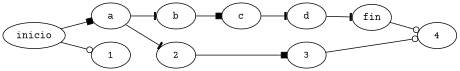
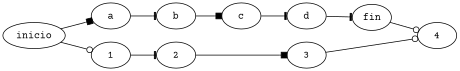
edge "a" -> "2": now "1" -> "2"
